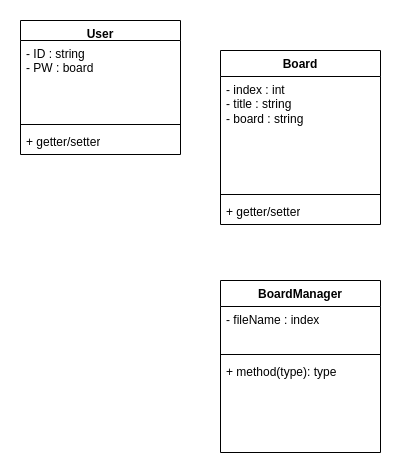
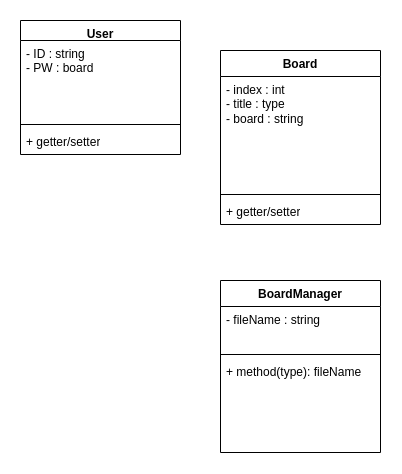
node "- index : int - title : string - board : string": label "- index : int - title : string - board : string" -> "- index : int - title : type - board : string"
node "- fileName : index": label "- fileName : index" -> "- fileName : string"
node "+ method(type): type": label "+ method(type): type" -> "+ method(type): fileName"
